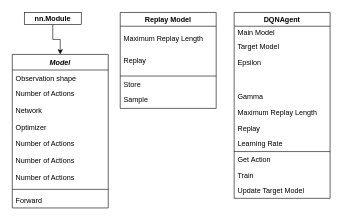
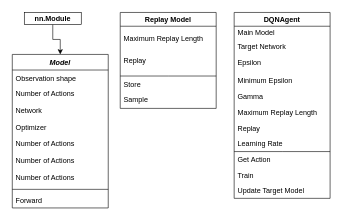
node "Target Model": label "Target Model" -> "Target Network"
node "Minimum Epsilon": added
